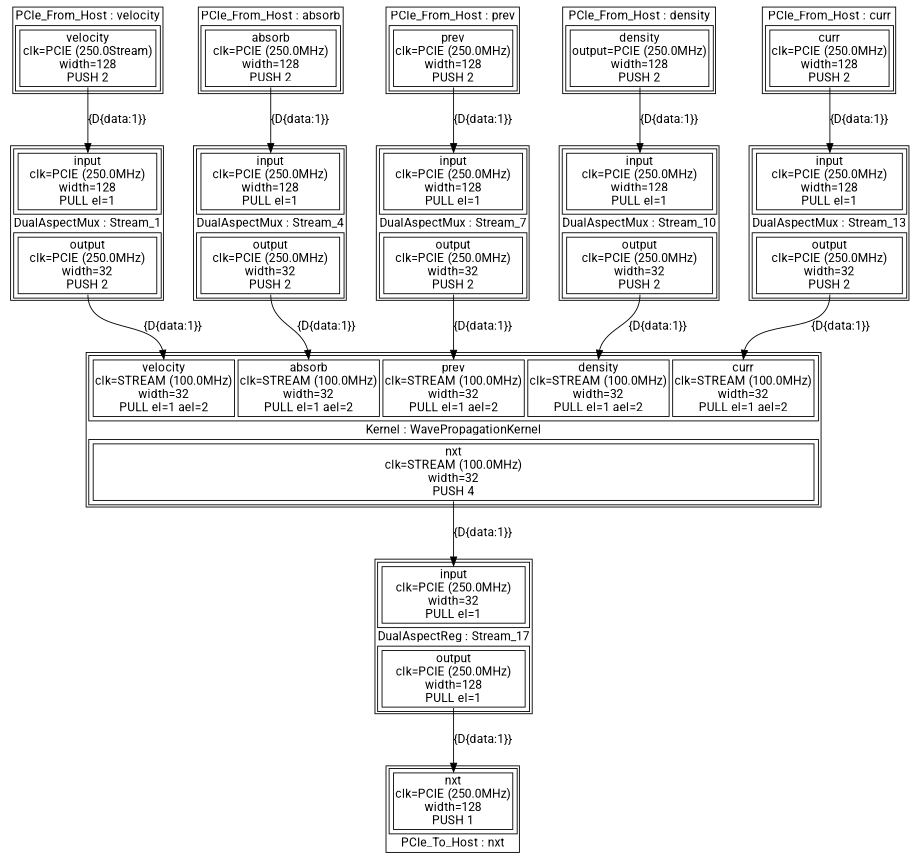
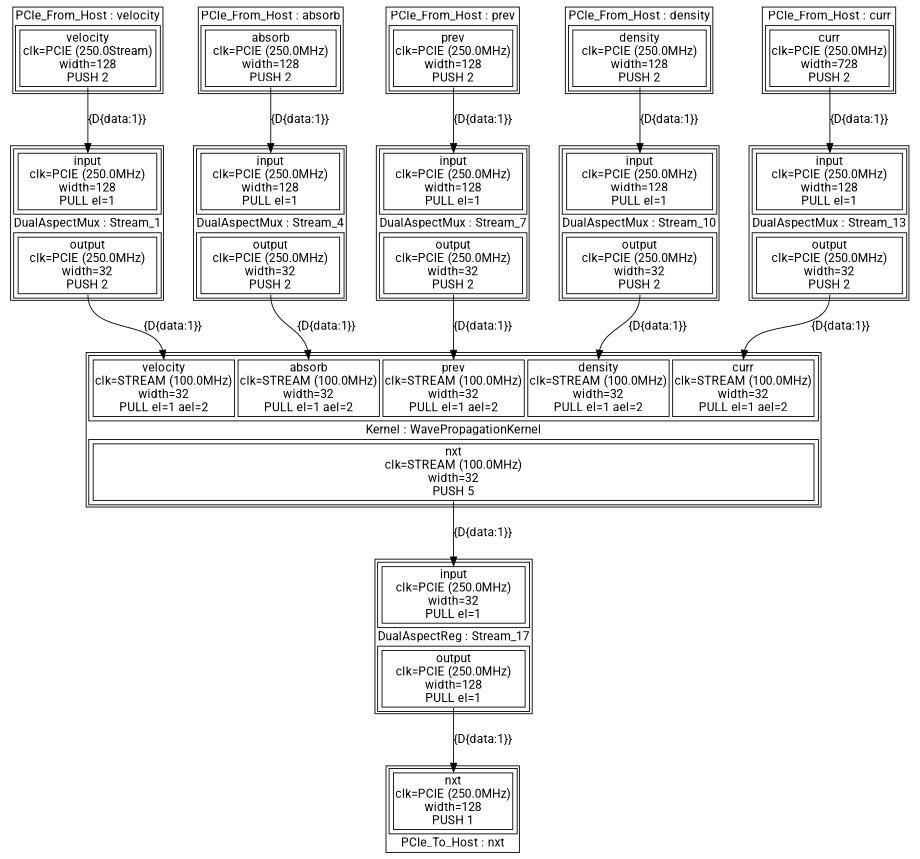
node "PCIe_From_Host : density": text "output=PCIE (250.0MHz)" -> "clk=PCIE (250.0MHz)"
node "PCIe_From_Host : curr": text "width=128" -> "width=728"
node "velocity": text "PUSH 4" -> "PUSH 5"
